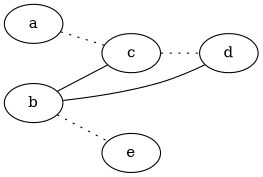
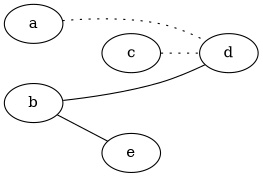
edge "a" -- "c": now "a" -- "d"
edge "c" -- "b": removed
edge "b" -- "e": style dotted -> solid
